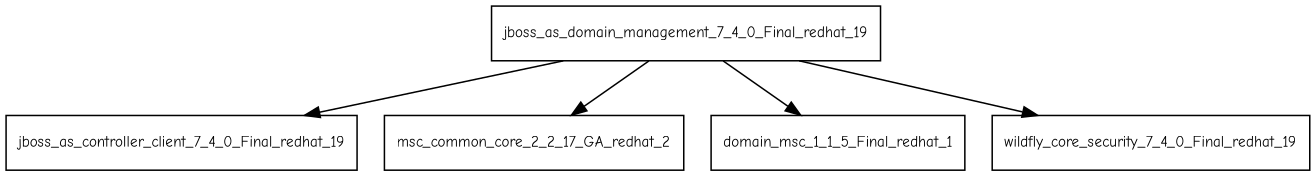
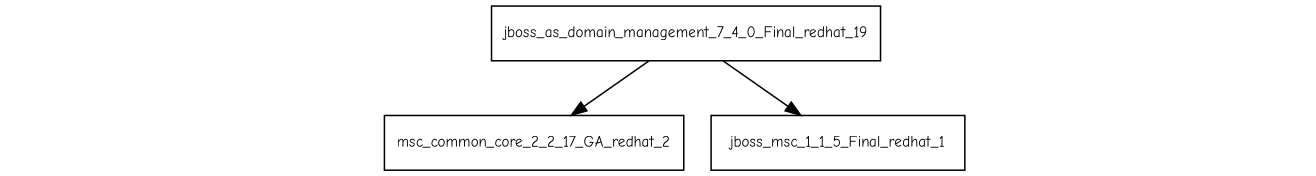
node "jboss_as_controller_client_7_4_0_Final_redhat_19": removed
node "domain_msc_1_1_5_Final_redhat_1": label "domain_msc_1_1_5_Final_redhat_1" -> "jboss_msc_1_1_5_Final_redhat_1"
node "wildfly_core_security_7_4_0_Final_redhat_19": removed
